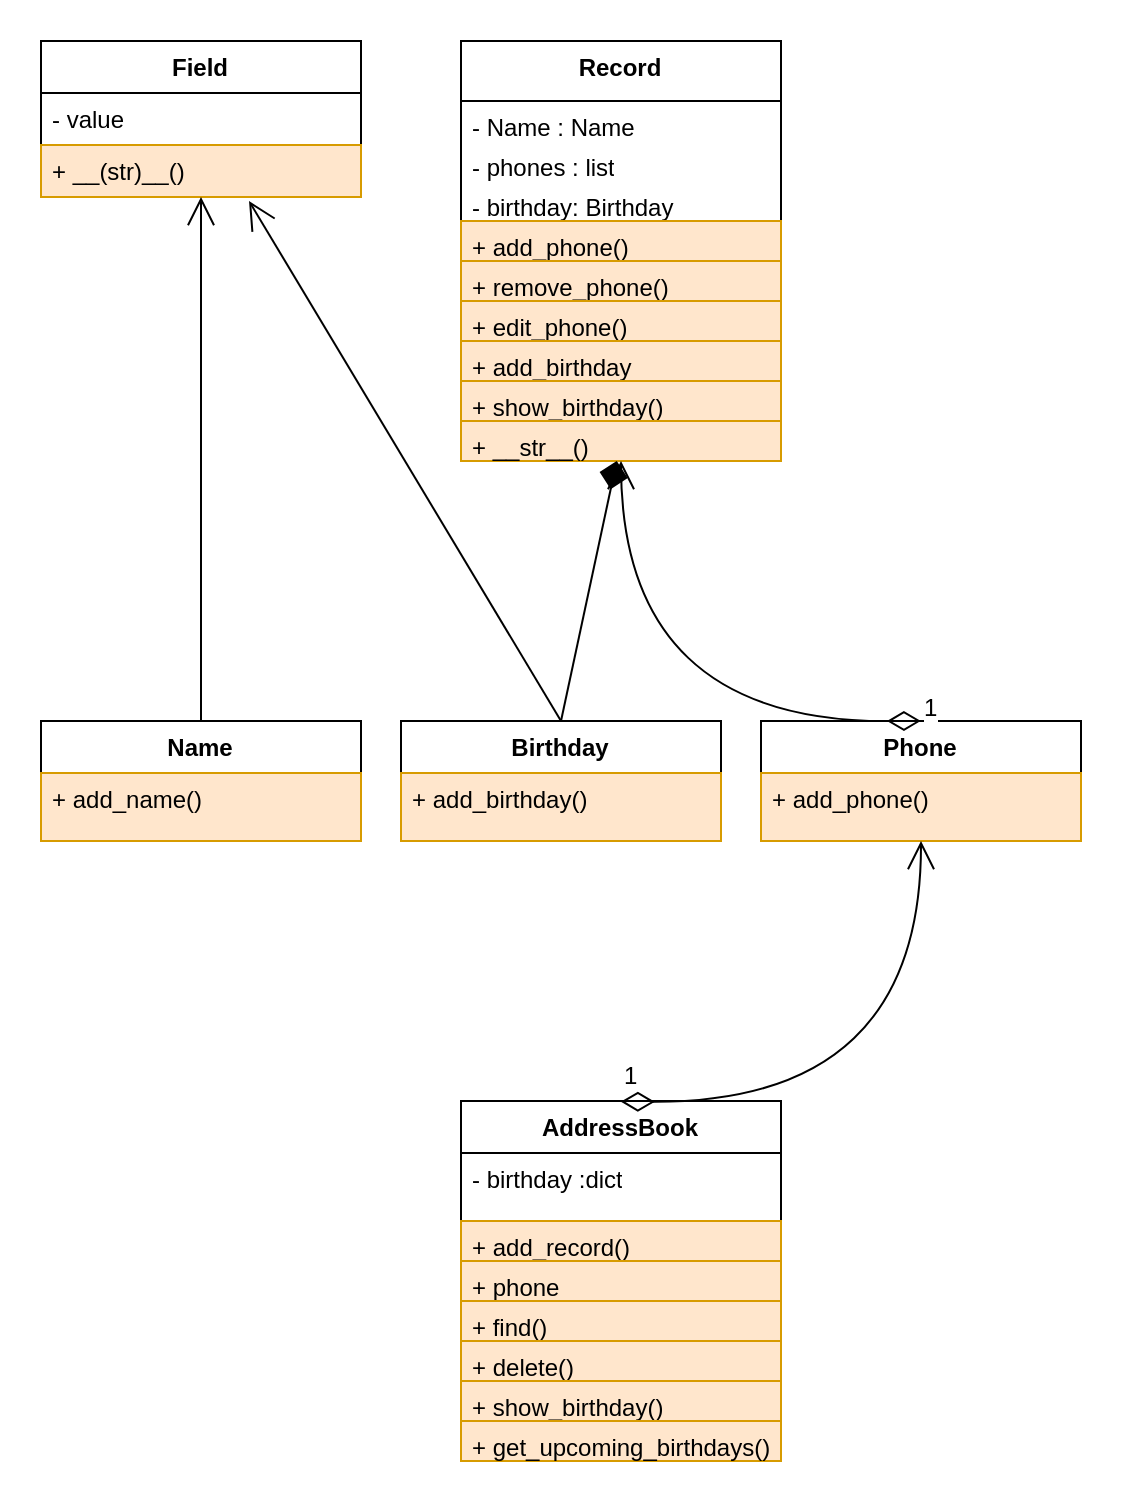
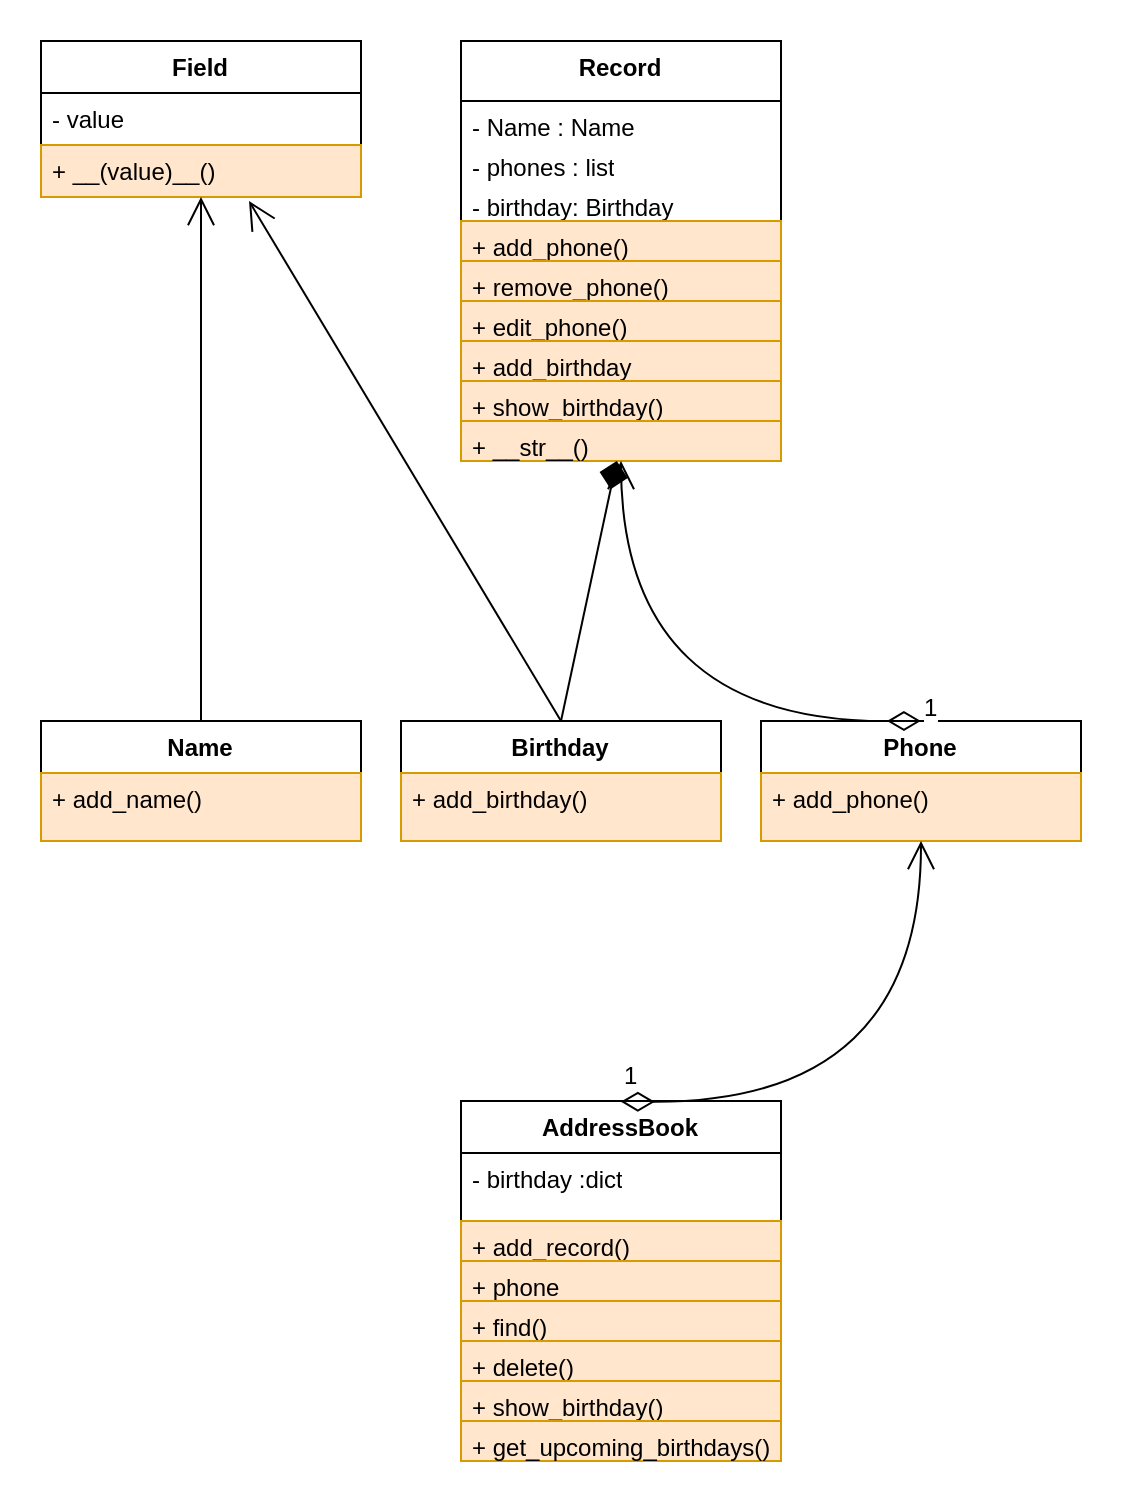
node "+ __(str)__()": label "+ __(str)__()" -> "+ __(value)__()"
